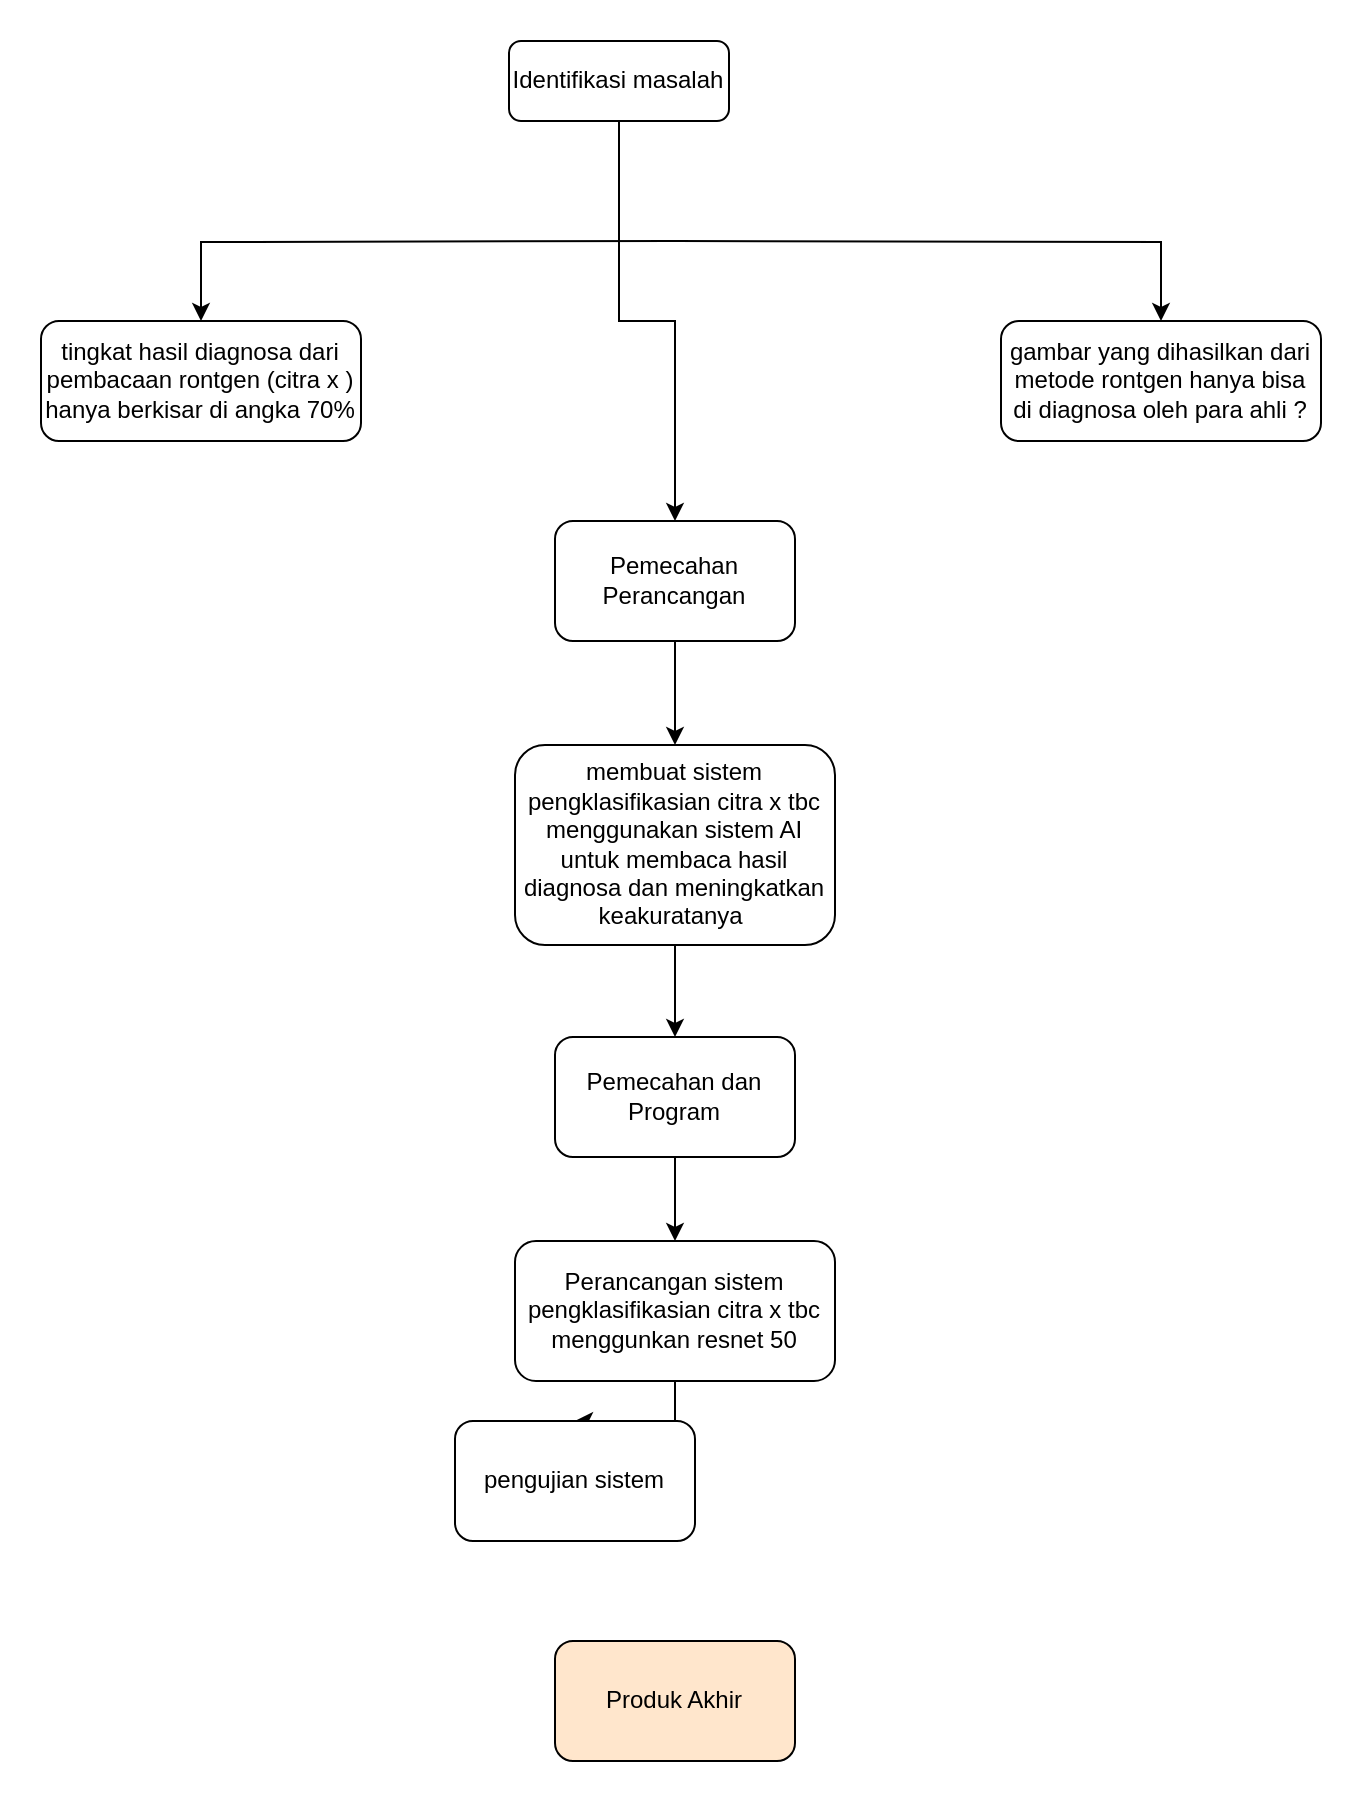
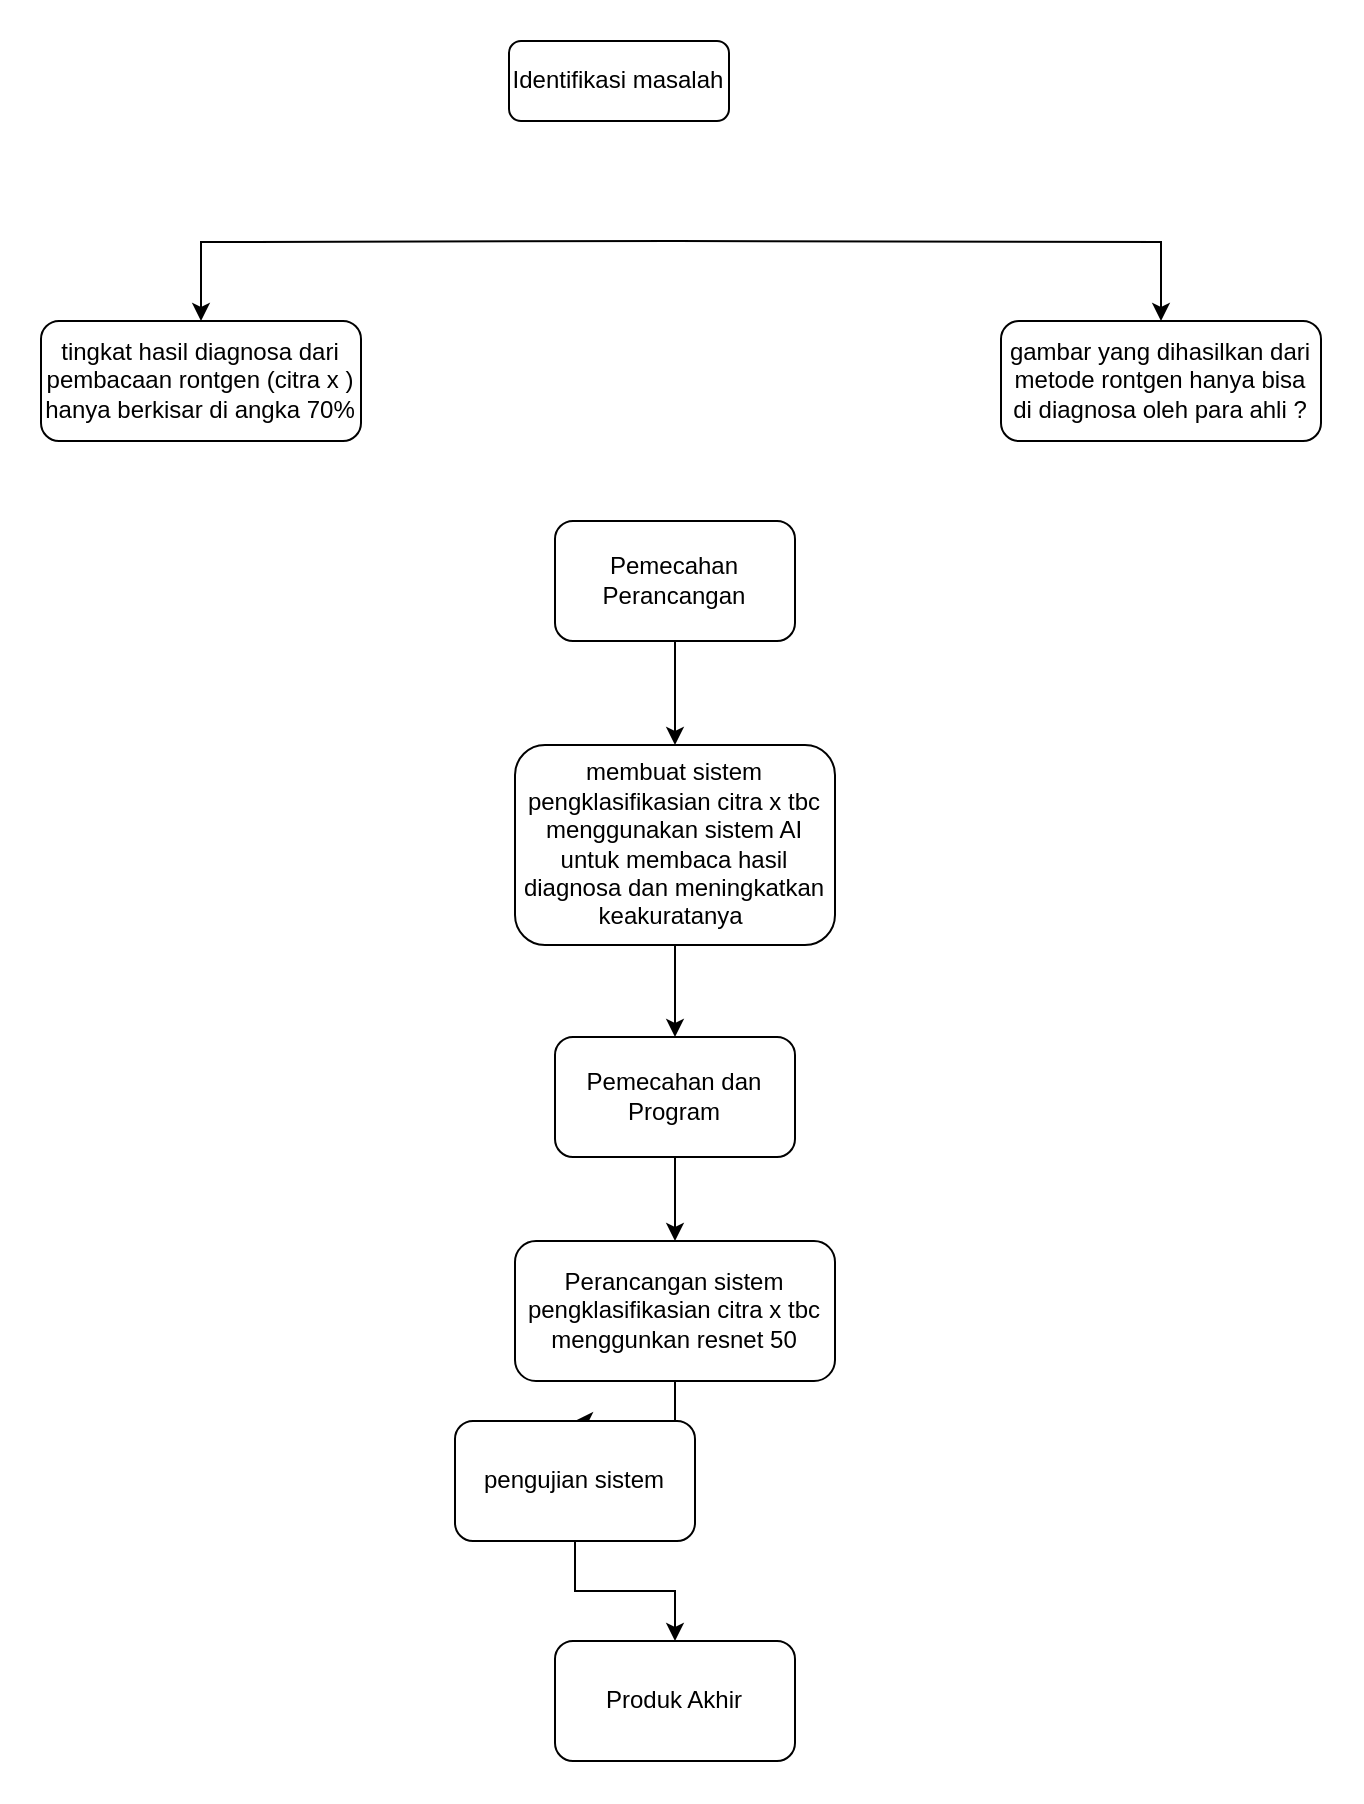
edge "Identifikasi masalah" -> "Pemecahan Perancangan": removed
edge "pengujian sistem" -> "Produk Akhir": added
node "Produk Akhir": fillcolor #ffe6cc -> #ffffff
